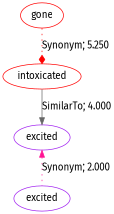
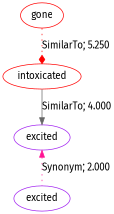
edge "gone" -> "intoxicated": label "Synonym; 5.250" -> "SimilarTo; 5.250"
